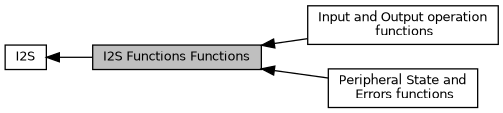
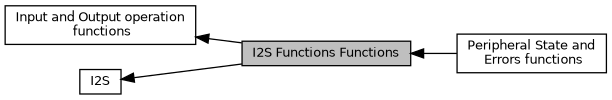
edge "Input and Output operation functions" -> "I2S Functions Functions": reversed
